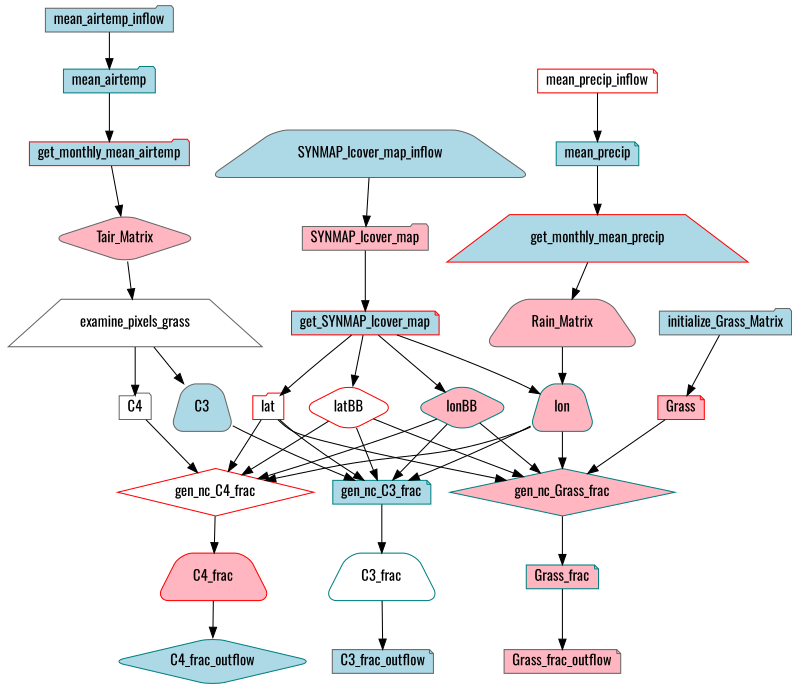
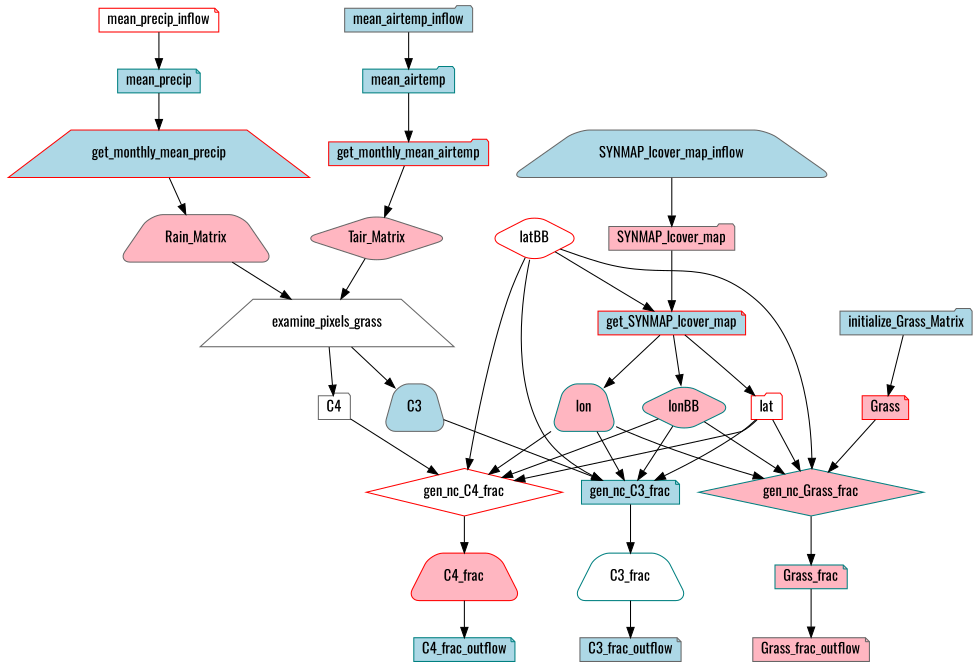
edge "get_SYNMAP_lcover_map" -> "latBB": reversed
edge "Rain_Matrix" -> "lon": now "Rain_Matrix" -> "examine_pixels_grass"
node "C4_frac_outflow": shape diamond -> note
